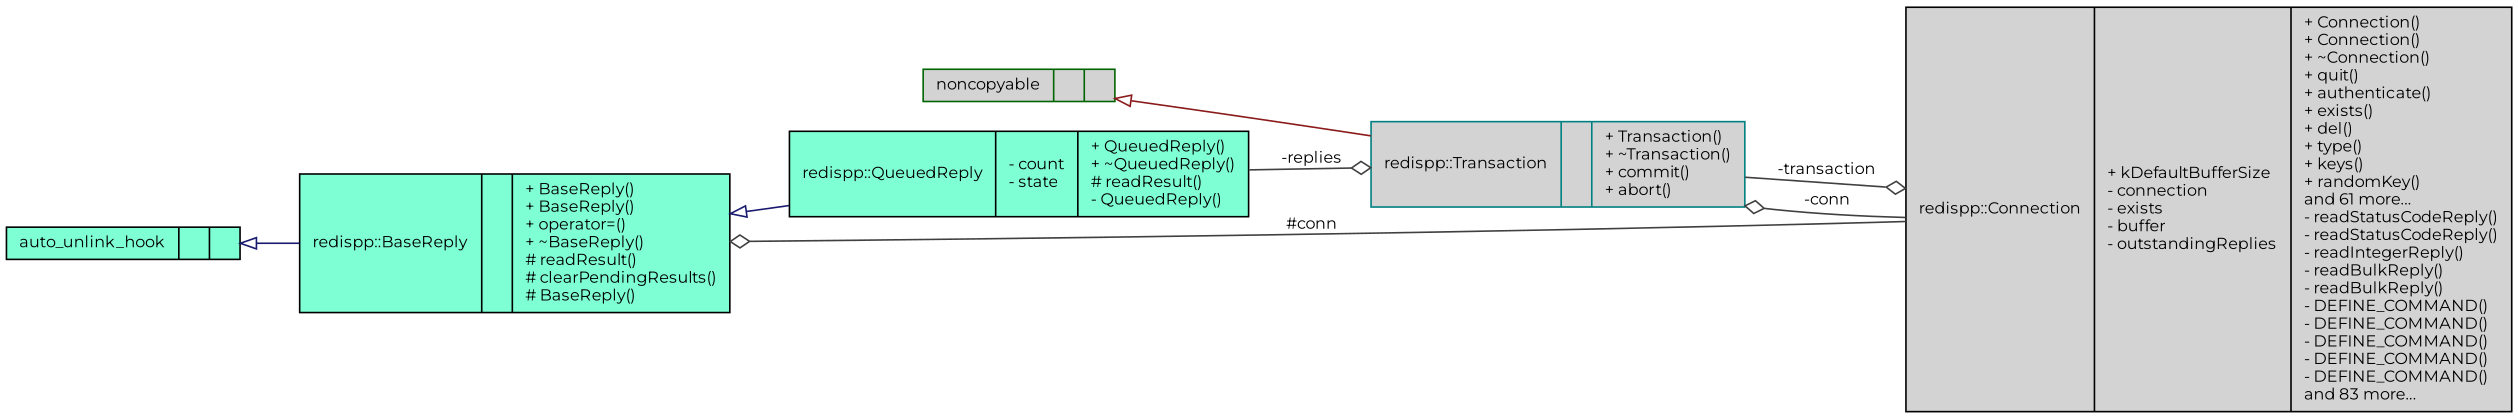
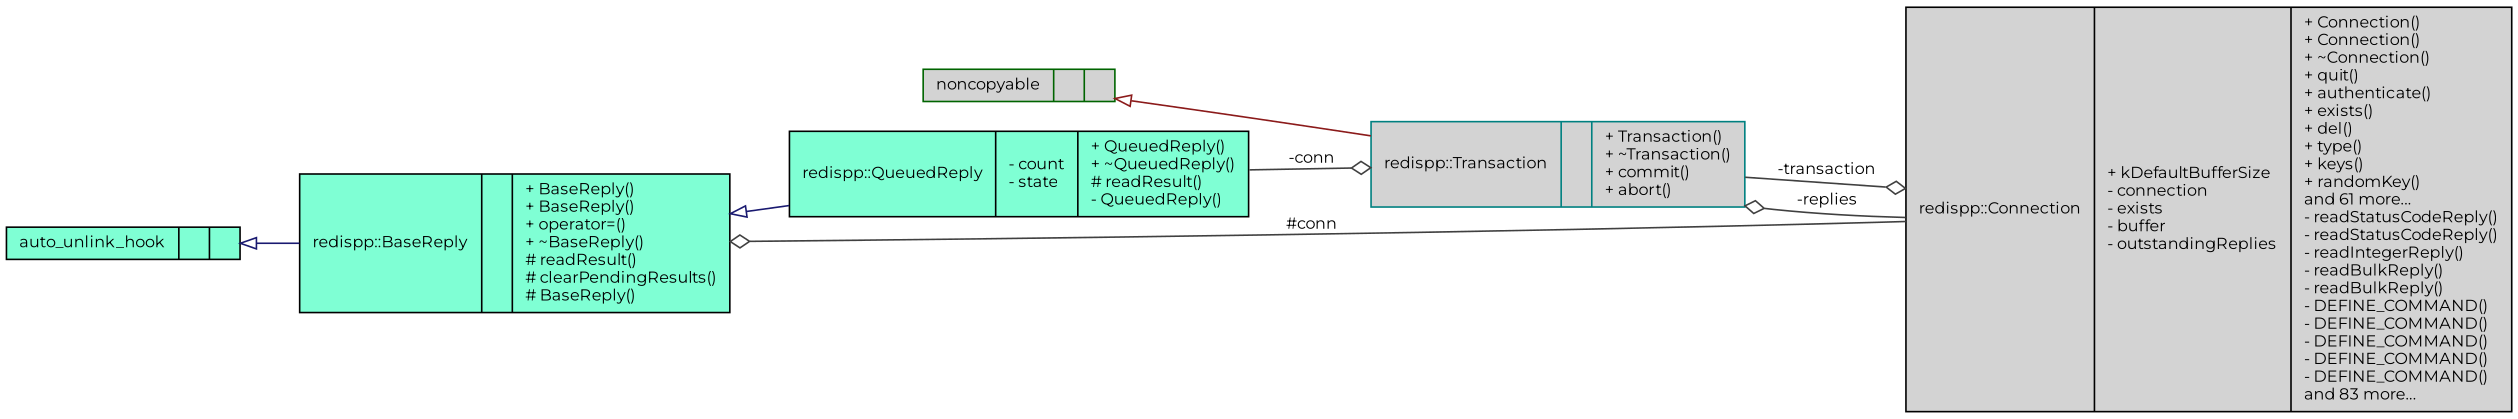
edge "redispp::QueuedReply" -> "redispp::Transaction": label " -replies" -> " -conn"
edge "redispp::Connection" -> "redispp::Transaction": label " -conn" -> " -replies"
